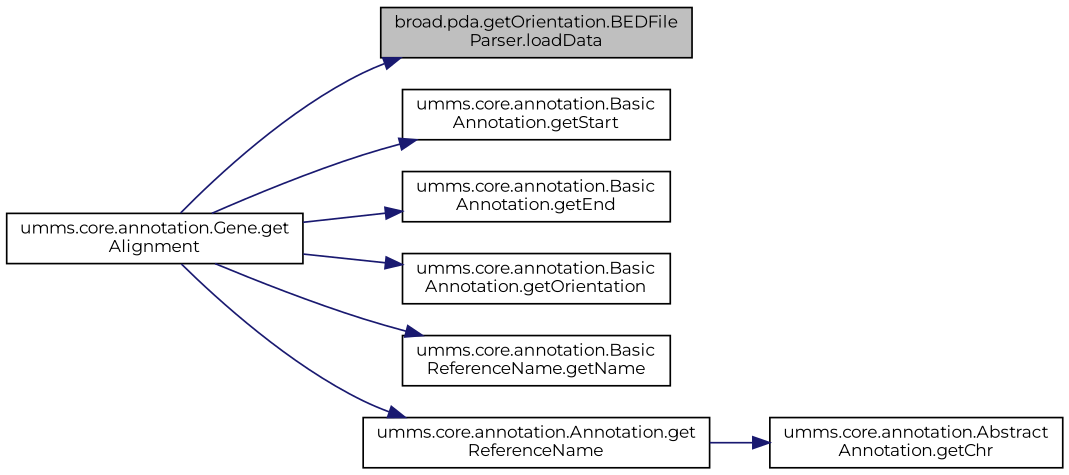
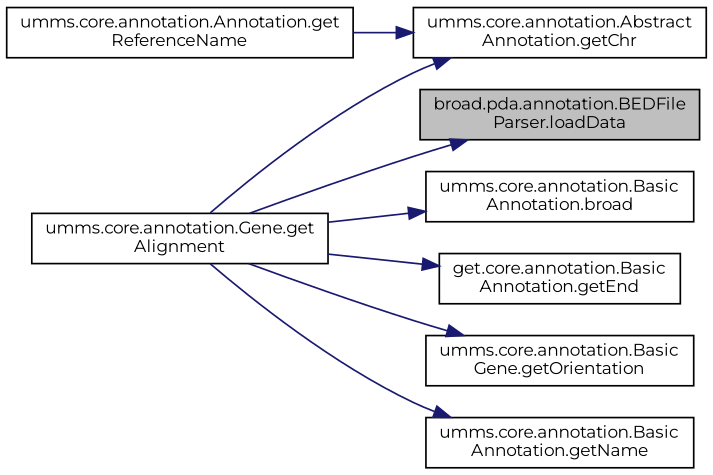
node "broad.pda.getOrientation.BEDFile Parser.loadData": label "broad.pda.getOrientation.BEDFile Parser.loadData" -> "broad.pda.annotation.BEDFile Parser.loadData"
node "umms.core.annotation.Basic Annotation.getStart": label "umms.core.annotation.Basic Annotation.getStart" -> "umms.core.annotation.Basic Annotation.broad"
node "umms.core.annotation.Basic Annotation.getEnd": label "umms.core.annotation.Basic Annotation.getEnd" -> "get.core.annotation.Basic Annotation.getEnd"
node "umms.core.annotation.Basic Annotation.getOrientation": label "umms.core.annotation.Basic Annotation.getOrientation" -> "umms.core.annotation.Basic Gene.getOrientation"
edge "umms.core.annotation.Gene.get Alignment" -> "umms.core.annotation.Annotation.get ReferenceName": now "umms.core.annotation.Gene.get Alignment" -> "umms.core.annotation.Abstract Annotation.getChr"
node "umms.core.annotation.Basic ReferenceName.getName": label "umms.core.annotation.Basic ReferenceName.getName" -> "umms.core.annotation.Basic Annotation.getName"
